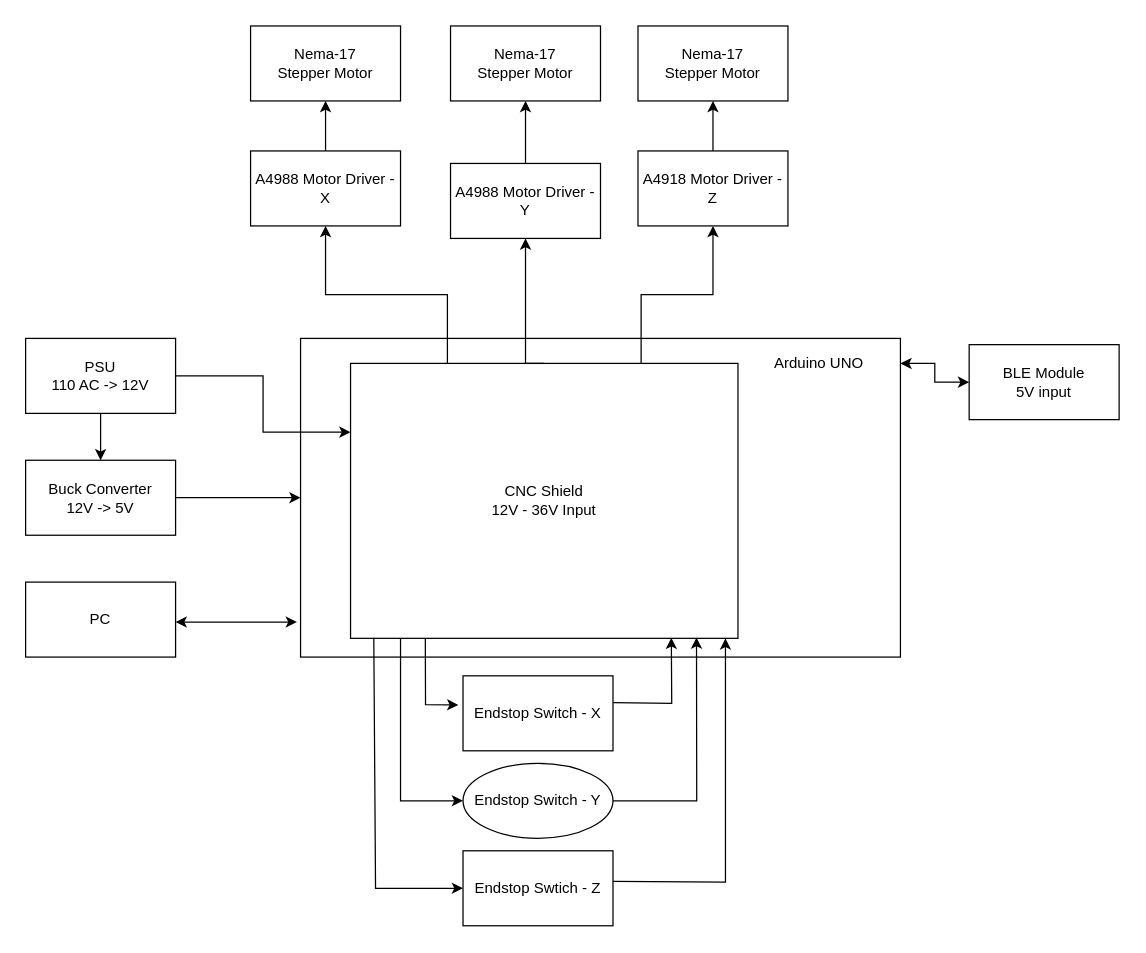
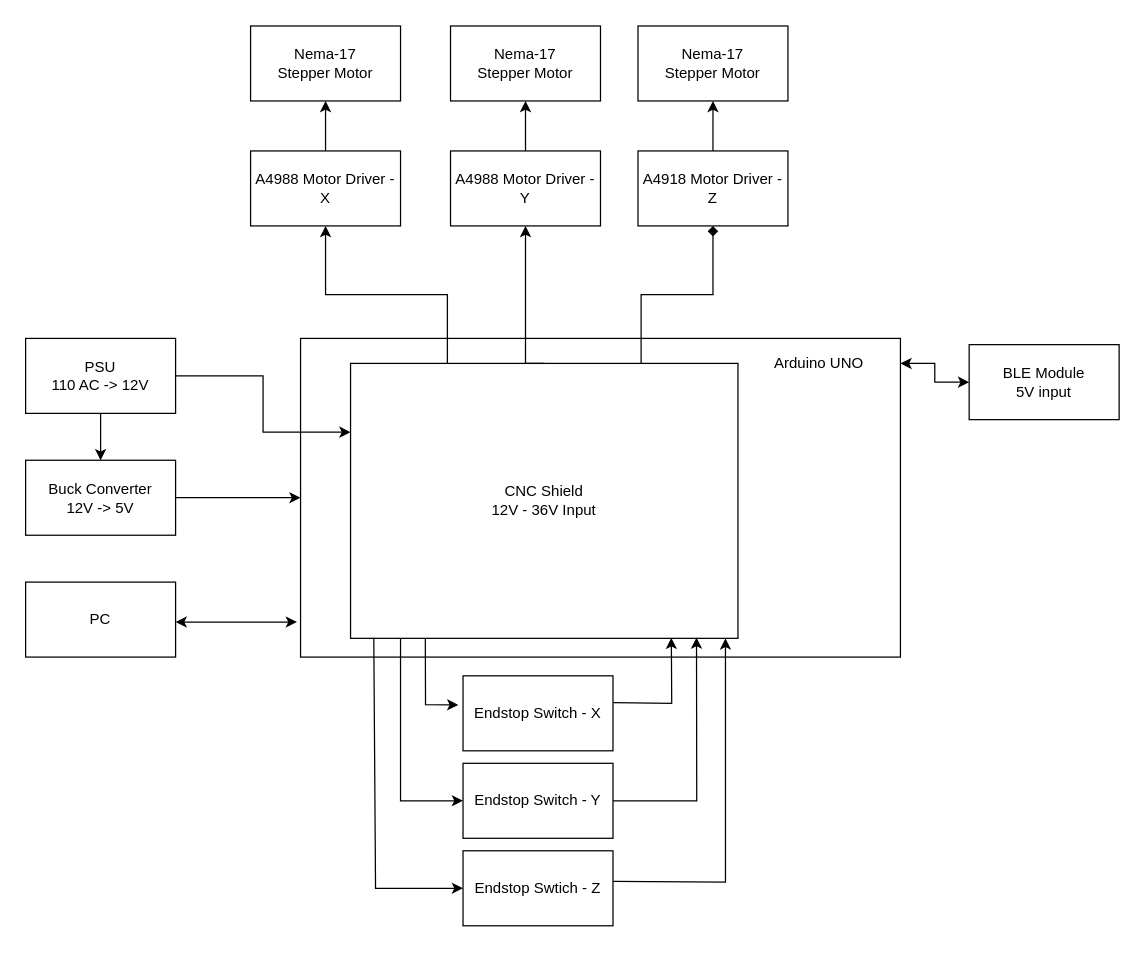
node "A4988 Motor Driver - Y": moved (526, 201) -> (526, 188)
edge "CNC Shield 12V - 36V Input" -> "A4918 Motor Driver - Z": arrowhead classic -> diamond
node "Endstop Switch - Y": shape ellipse -> rectangle
